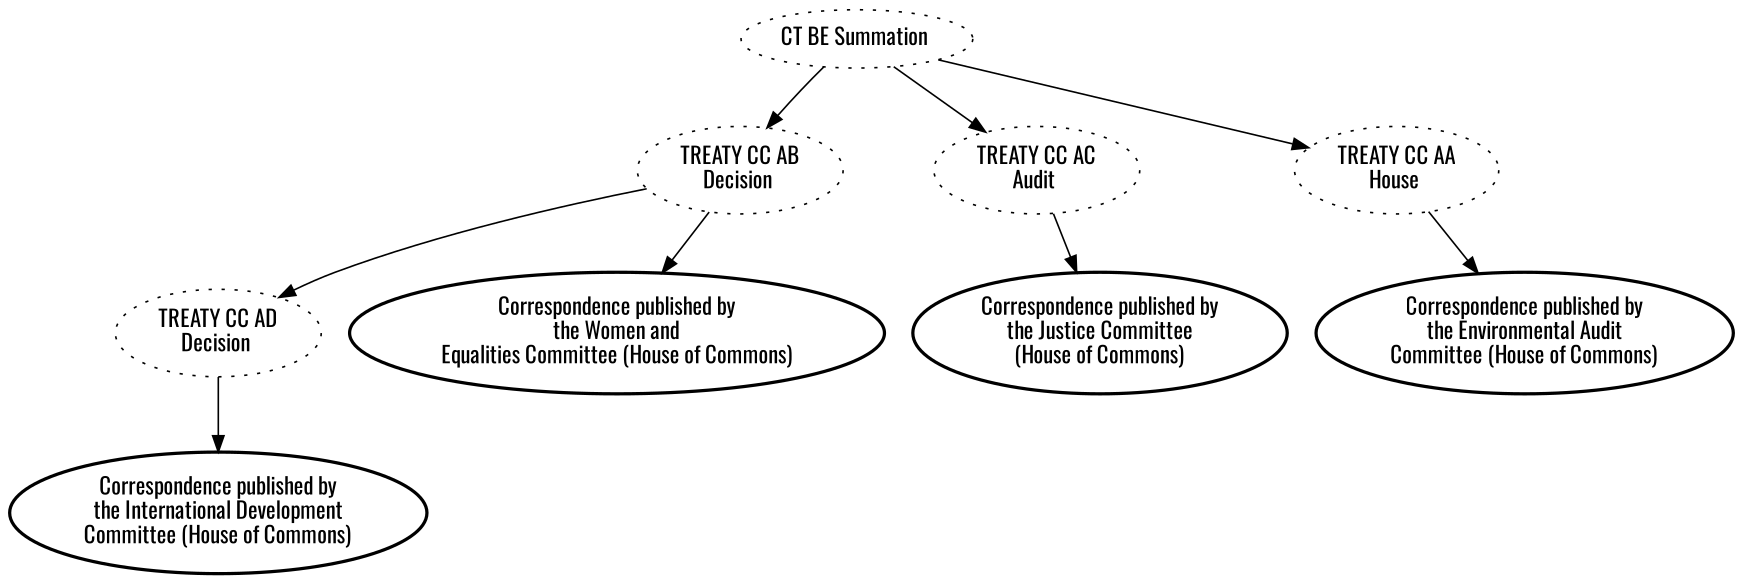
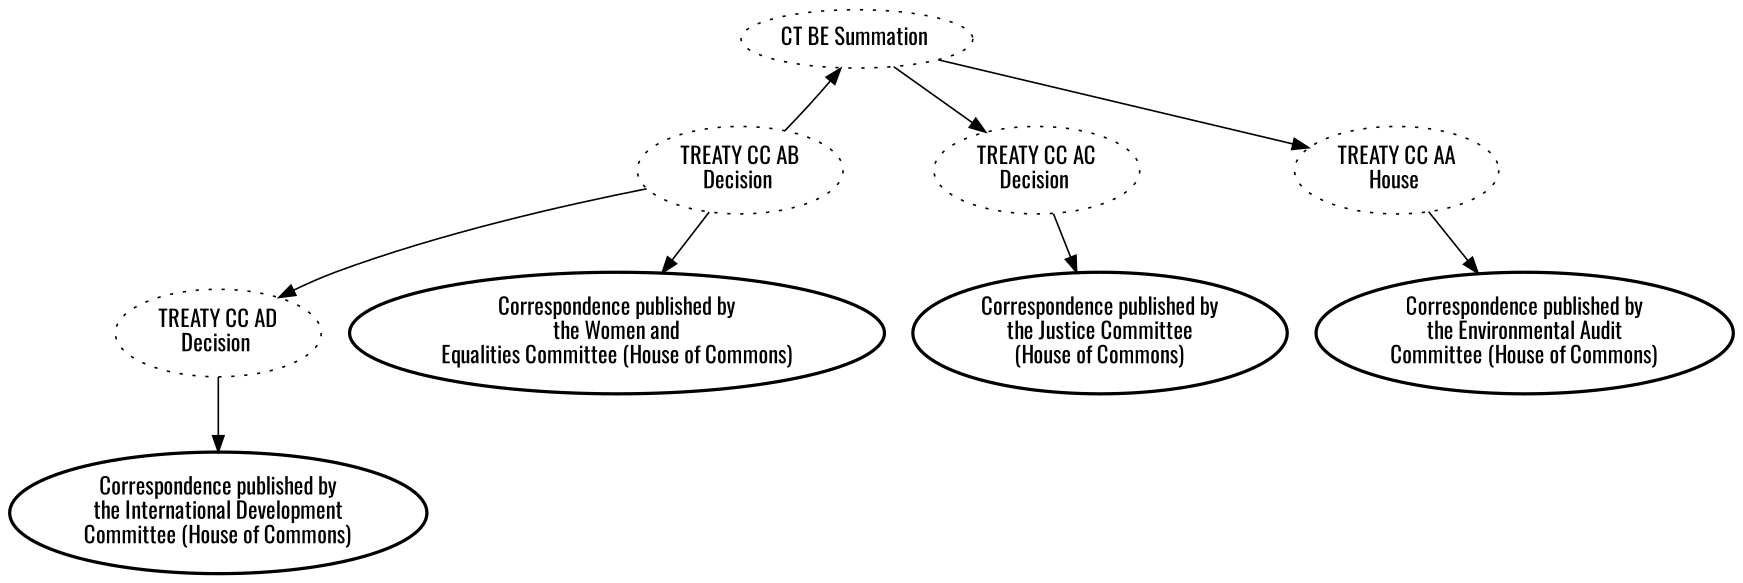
edge "CT BE Summation" -> "TREATY CC AB Decision": reversed
node "TREATY CC AC Audit": label "TREATY CC AC Audit" -> "TREATY CC AC Decision"
